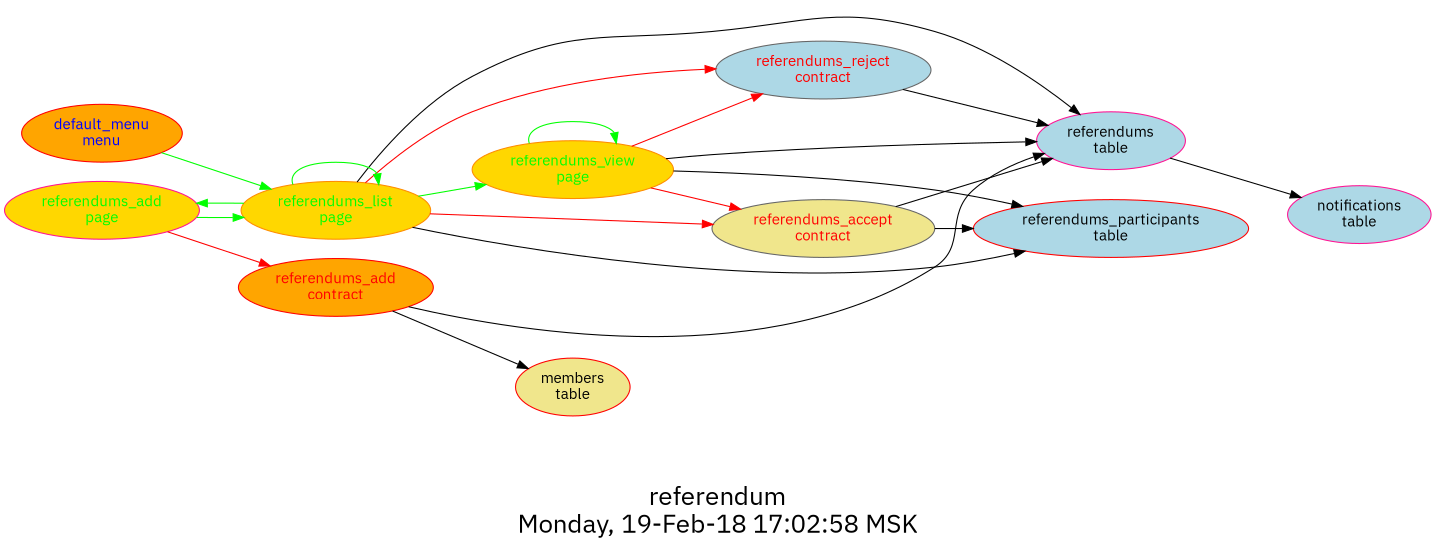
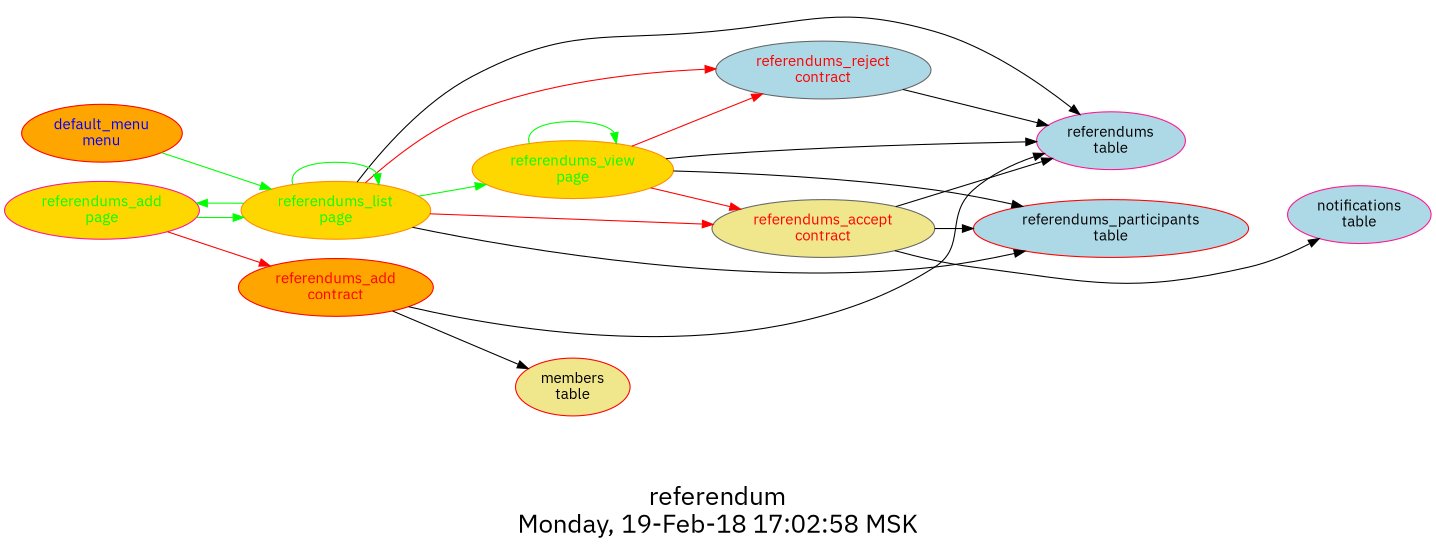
edge "referendums table" -> "notifications table": now "referendums_accept contract" -> "notifications table"
